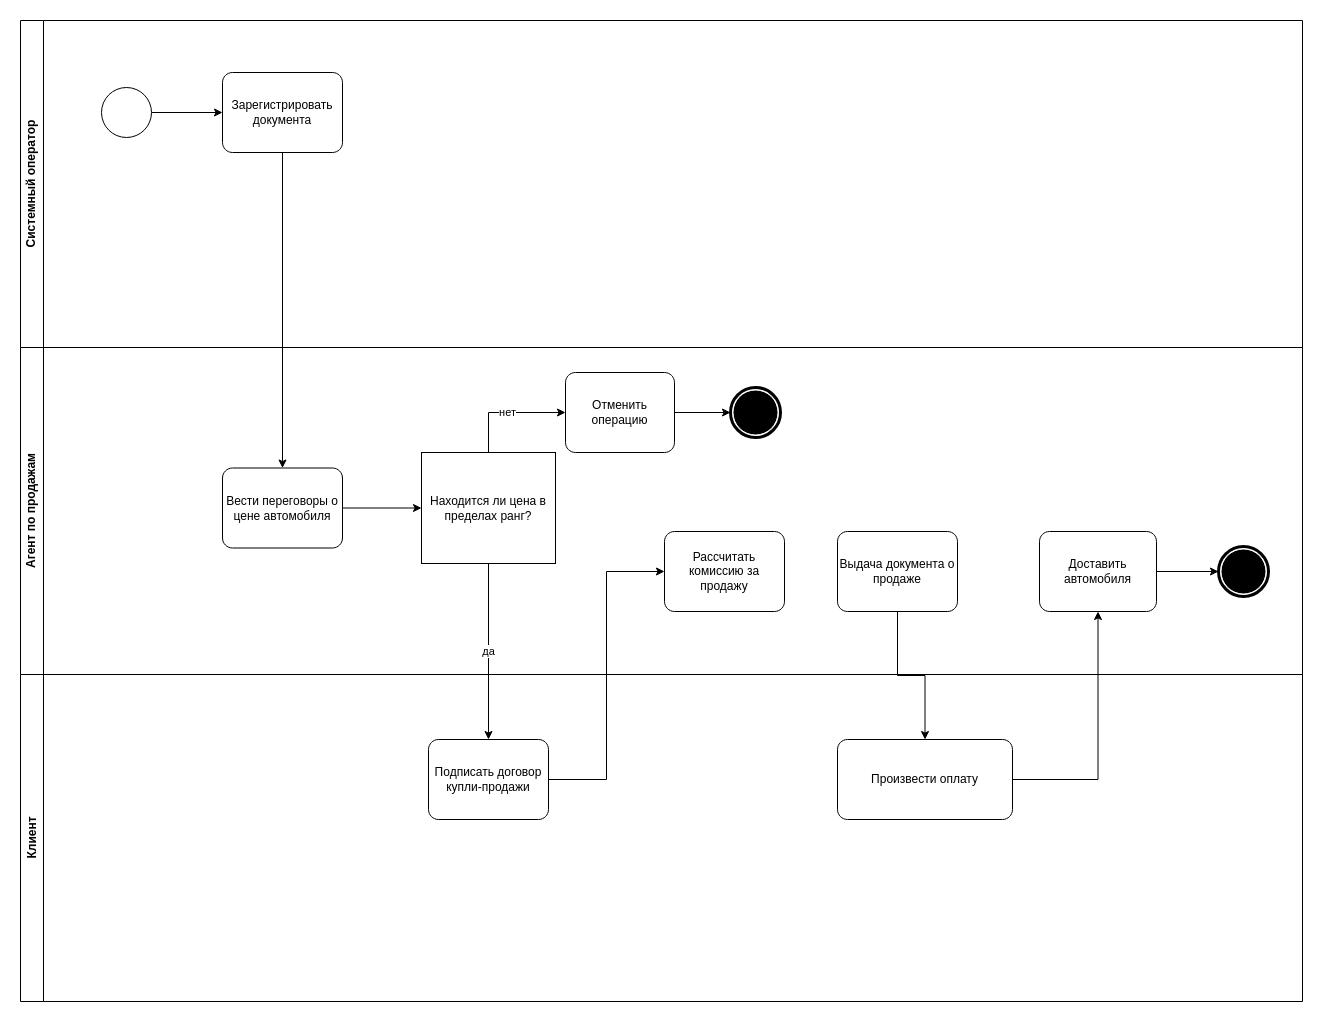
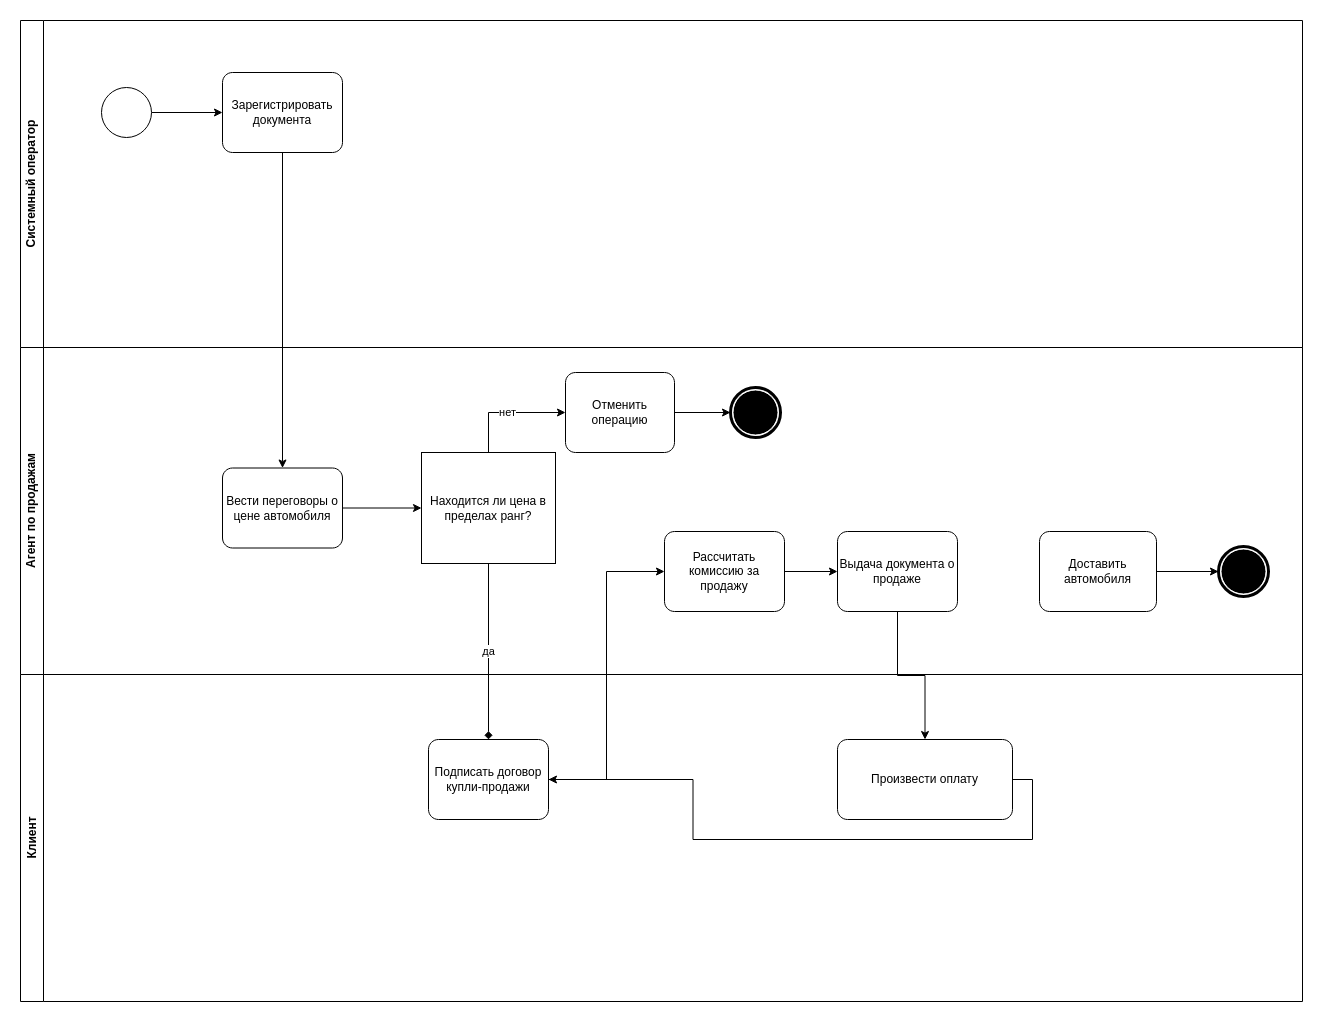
edge "Рассчитать комиссию за продажу" -> "Выдача документа о продаже": added
edge "Находится ли цена в пределах ранг?" -> "Подписать договор купли-продажи": arrowhead classic -> diamond
edge "Произвести оплату" -> "Доставить автомобиля": now "Произвести оплату" -> "Подписать договор купли-продажи"
